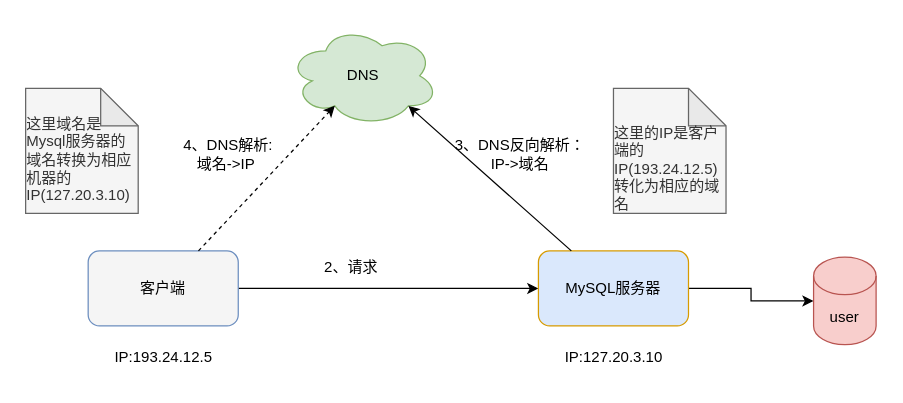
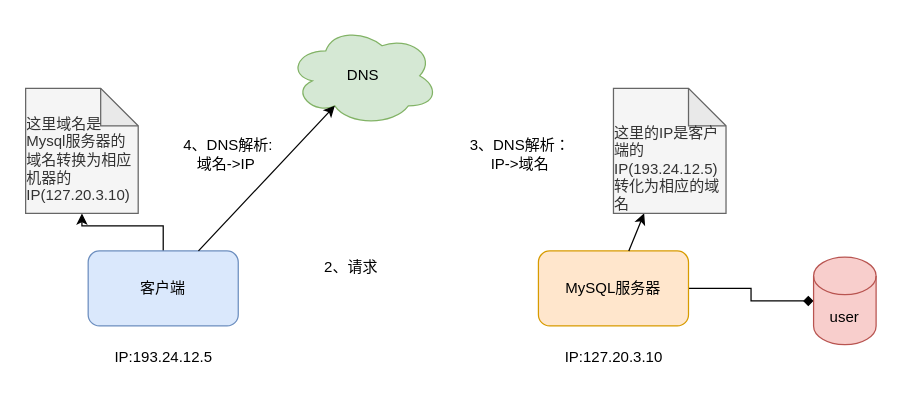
node "3、DNS反向解析： IP->域名": label "3、DNS反向解析： IP->域名" -> "3、DNS解析： IP->域名"
edge "客户端" -> "DNS": style dashed -> solid
edge "MySQL服务器" -> "DNS": now "MySQL服务器" -> "这里的IP是客户端的IP(193.24.12.5)转化为相应的域名"
node "客户端": fillcolor #f5f5f5 -> #dae8fc
edge "客户端" -> "MySQL服务器": now "客户端" -> "这里域名是Mysql服务器的域名转换为相应机器的IP(127.20.3.10)"
node "MySQL服务器": fillcolor #dae8fc -> #ffe6cc
edge "MySQL服务器" -> "user": arrowhead classic -> diamond
